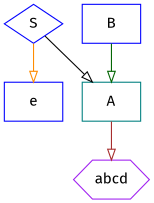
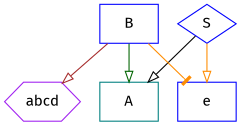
edge "B" -> "e": added
edge "A" -> "abcd": now "B" -> "abcd"
